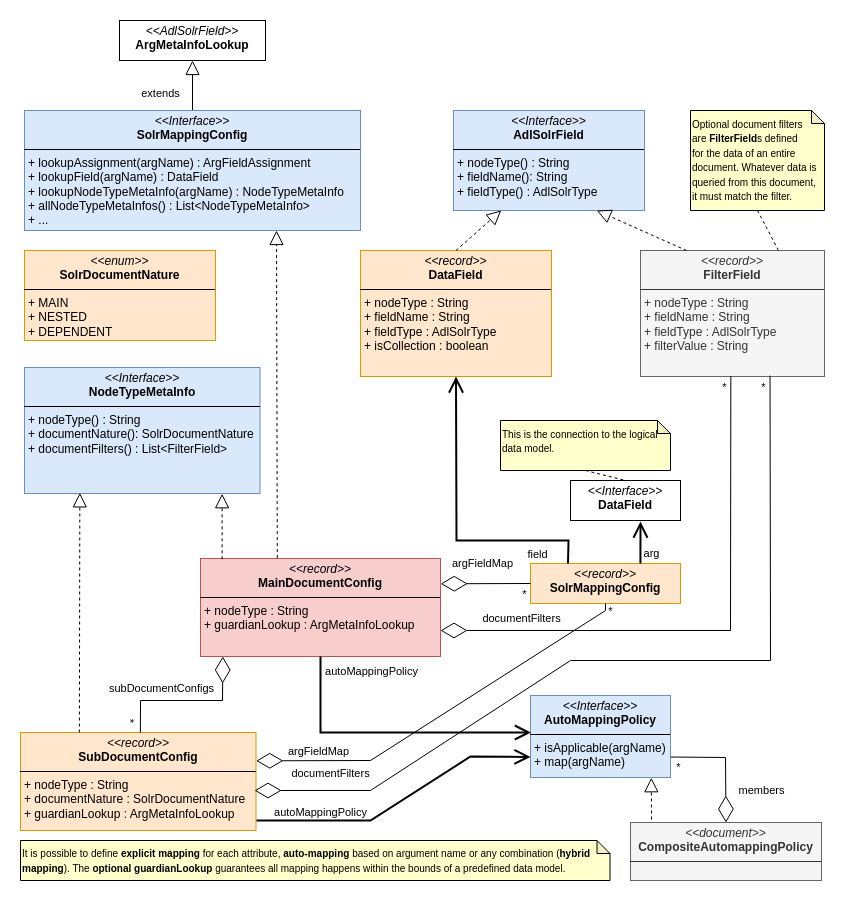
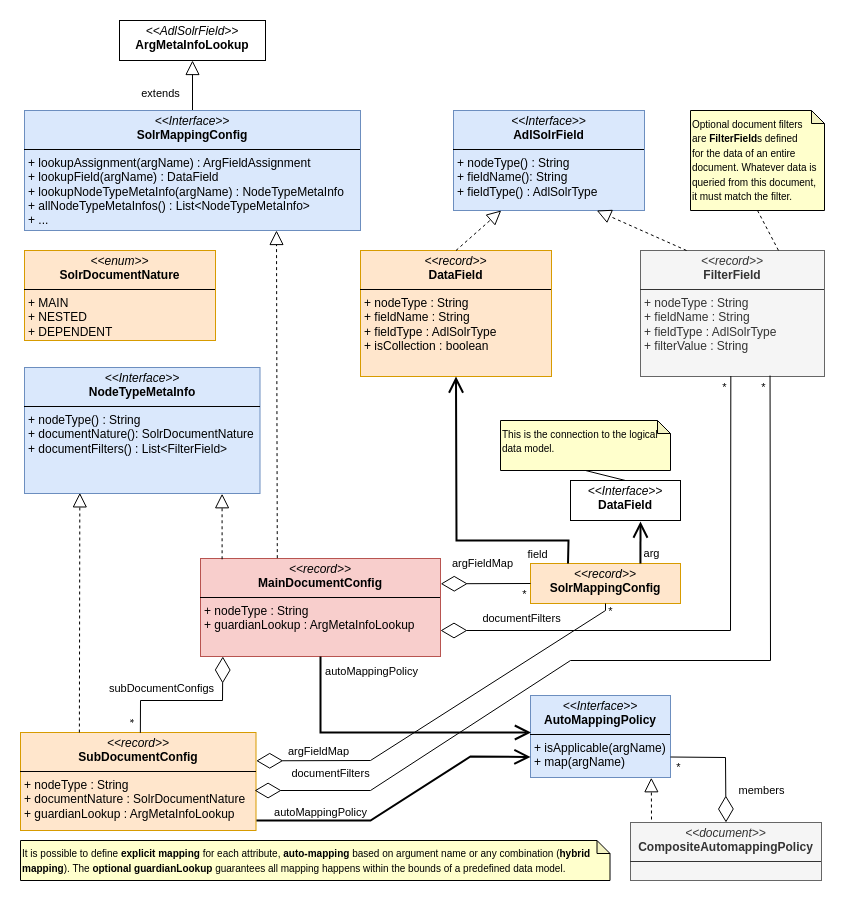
edge "This is the connection to the logical data model." -- "<<Interface>> DataField": style dashed -> solid
